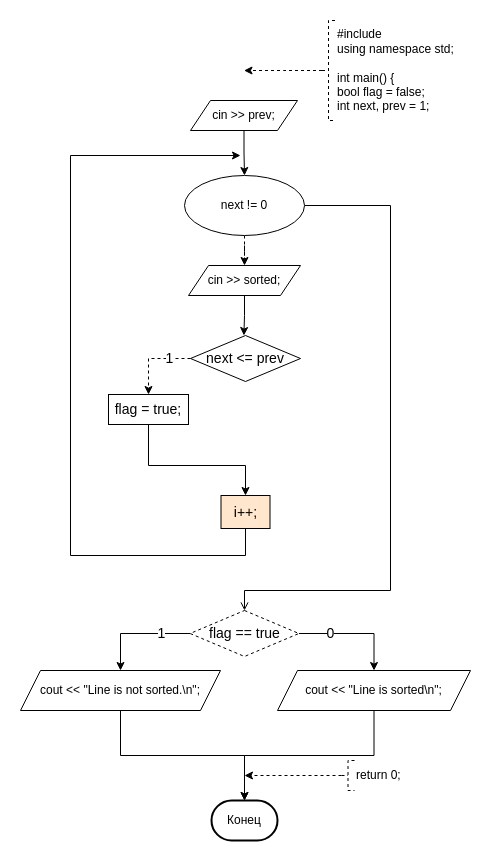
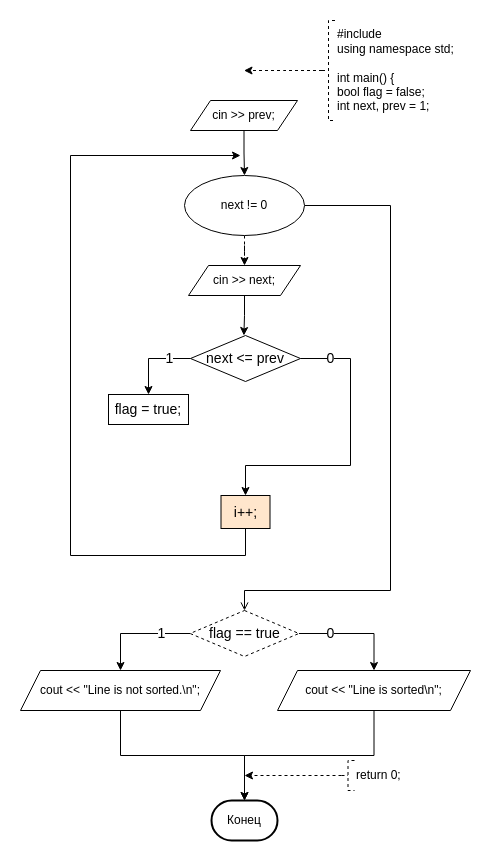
node "cin >> sorted;": label "cin >> sorted;" -> "cin >> next;"
edge "next <= prev" -> "flag = true;": style dashed -> solid
edge "next <= prev" -> "i++;": added, label "0"
edge "flag = true;" -> "i++;": removed
